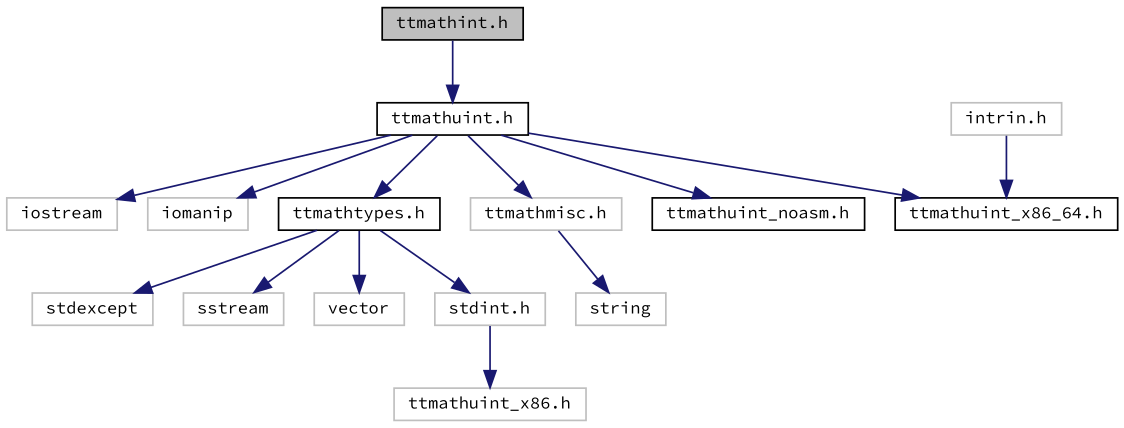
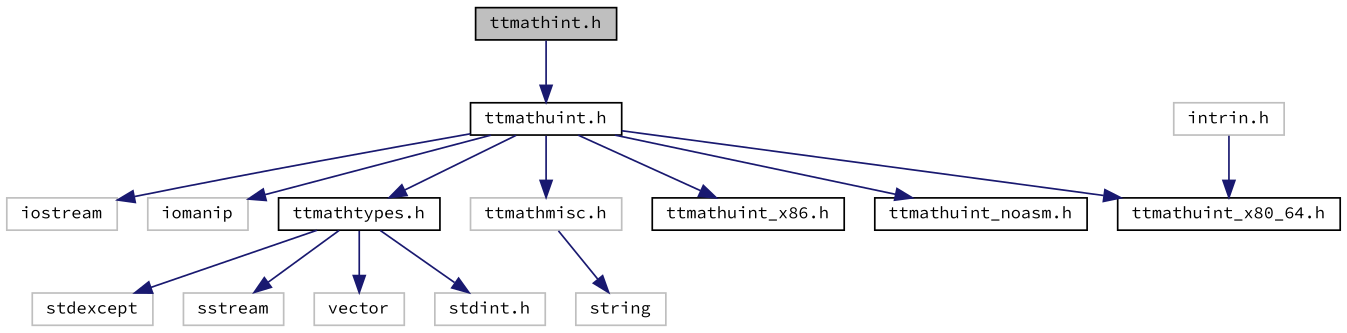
node "ttmathuint_x86_64.h": label "ttmathuint_x86_64.h" -> "ttmathuint_x80_64.h"
edge "stdint.h" -> "ttmathuint_x86.h": now "ttmathuint.h" -> "ttmathuint_x86.h"
node "ttmathuint_x86.h": color grey75 -> black
